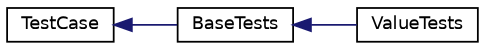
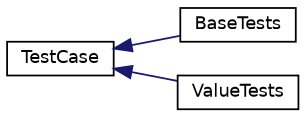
edge "ValueTests" -> "BaseTests": now "ValueTests" -> "TestCase"
